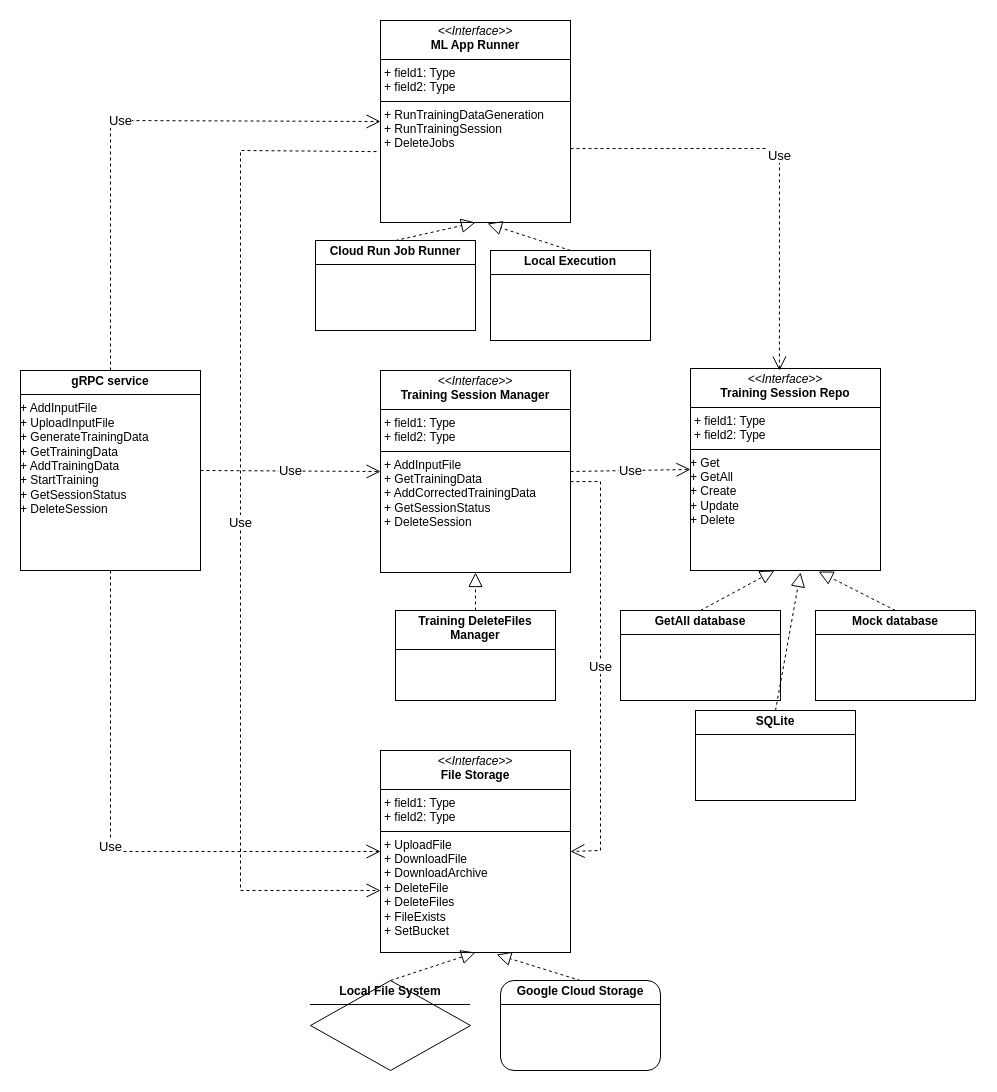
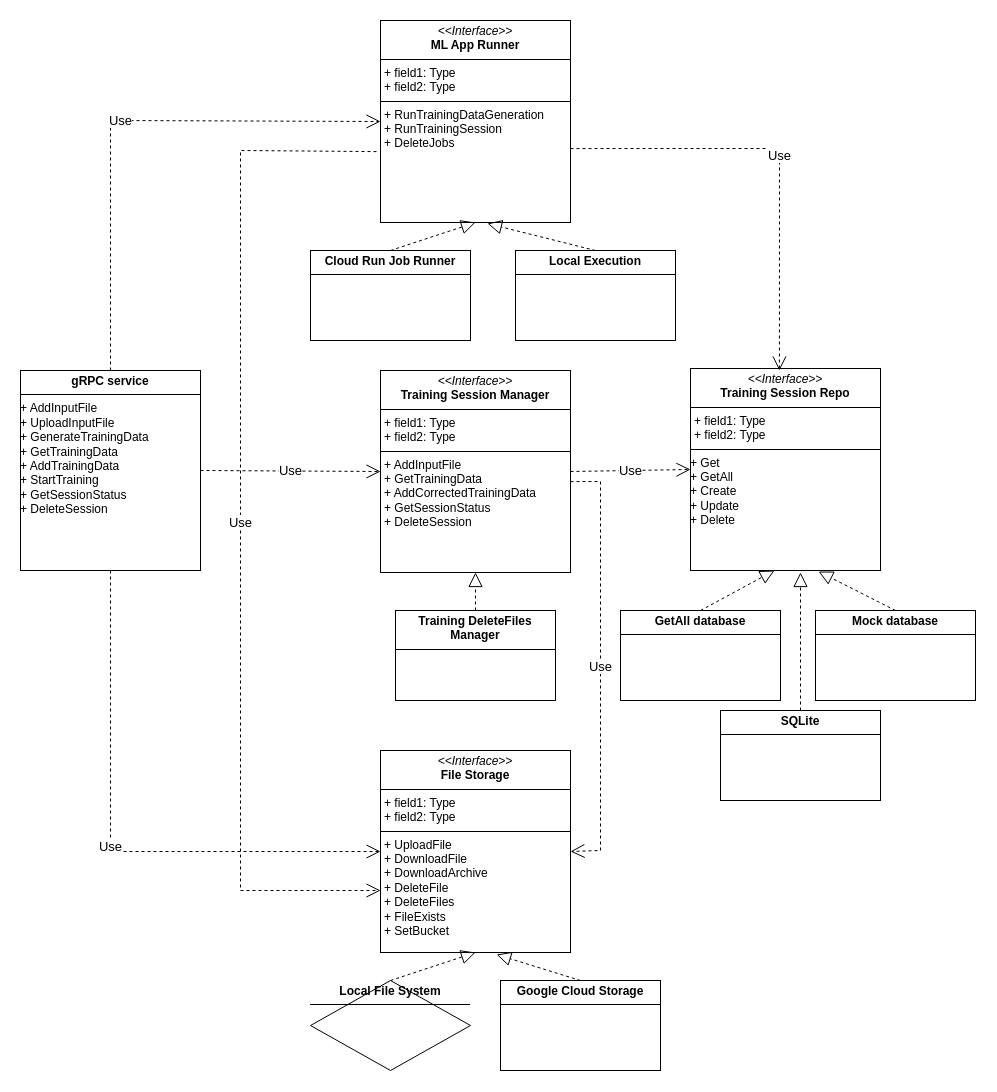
node "Cloud Run Job Runner": moved (396, 286) -> (391, 296)
node "Local Execution": moved (571, 296) -> (596, 296)
node "SQLite": moved (776, 756) -> (801, 756)
node "Google Cloud Storage": shape rounded rectangle -> rectangle
